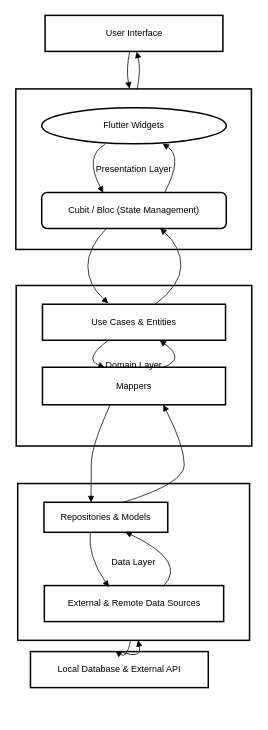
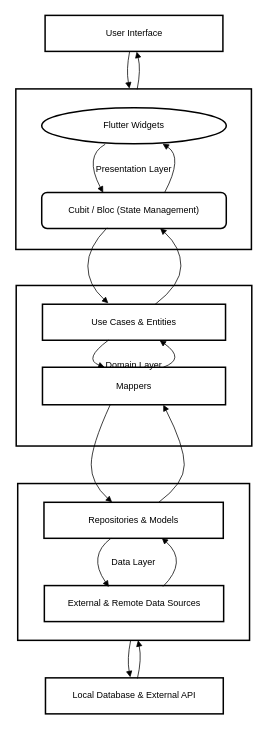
node "Repositories & Models": size 124x30 -> 179x36
node "Local Database & External API": moved (119, 669) -> (134, 696)
